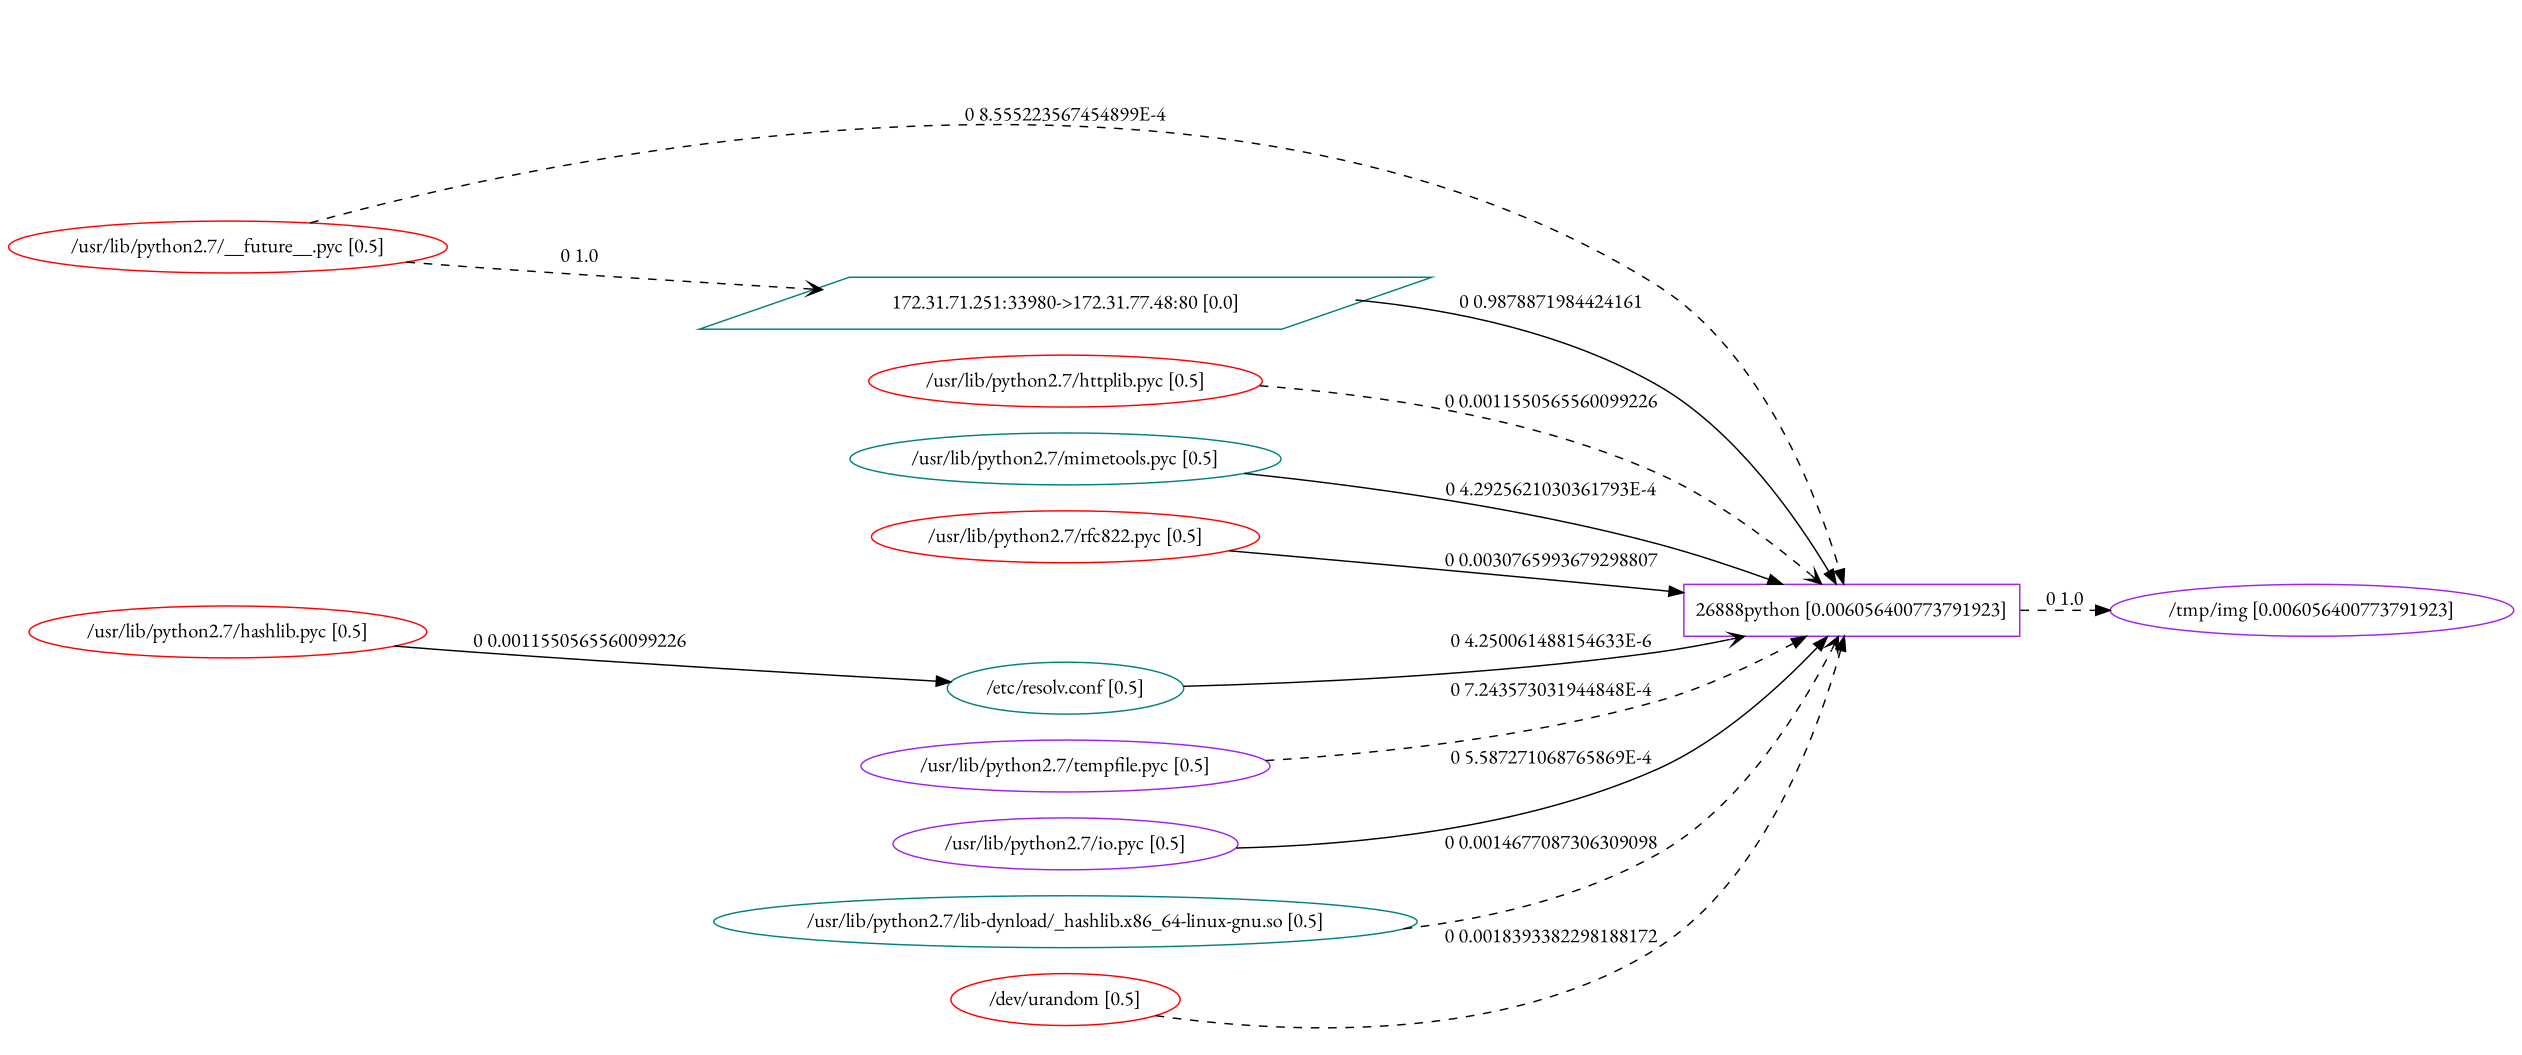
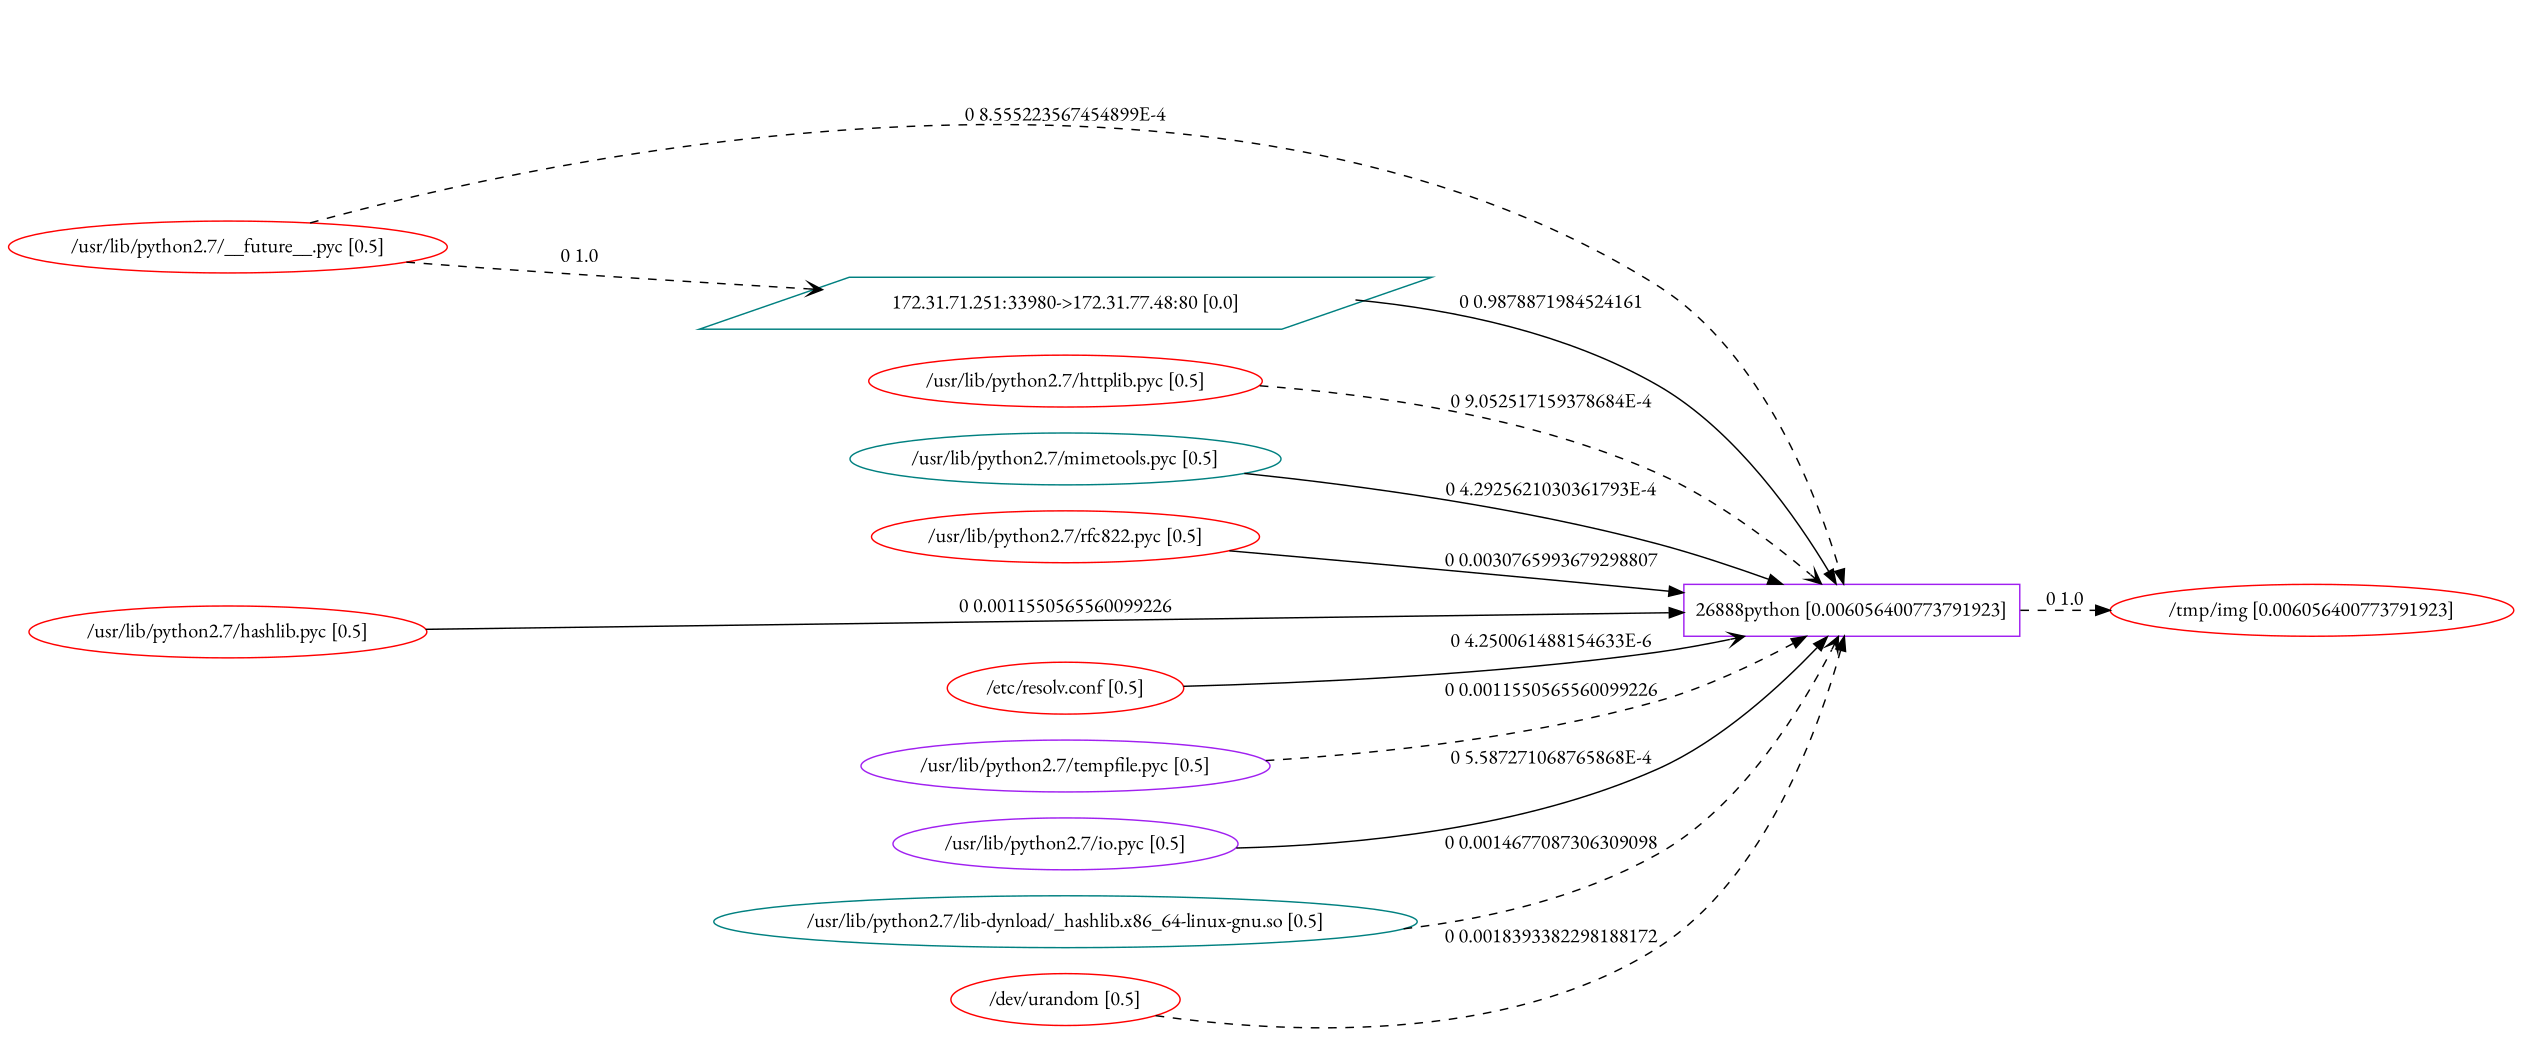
edge "172.31.71.251:33980->172.31.77.48:80 [0.0]" -> "26888python [0.006056400773791923]": label "0 0.9878871984424161" -> "0 0.9878871984524161"
edge "/usr/lib/python2.7/httplib.pyc [0.5]" -> "26888python [0.006056400773791923]": label "0 0.0011550565560099226" -> "0 9.052517159378684E-4"
node "/tmp/img [0.006056400773791923]": color purple -> red
edge "/usr/lib/python2.7/hashlib.pyc [0.5]" -> "/etc/resolv.conf [0.5]": now "/usr/lib/python2.7/hashlib.pyc [0.5]" -> "26888python [0.006056400773791923]"
node "/etc/resolv.conf [0.5]": color teal -> red
edge "/usr/lib/python2.7/tempfile.pyc [0.5]" -> "26888python [0.006056400773791923]": label "0 7.243573031944848E-4" -> "0 0.0011550565560099226"
edge "/usr/lib/python2.7/io.pyc [0.5]" -> "26888python [0.006056400773791923]": label "0 5.587271068765869E-4" -> "0 5.587271068765868E-4"
